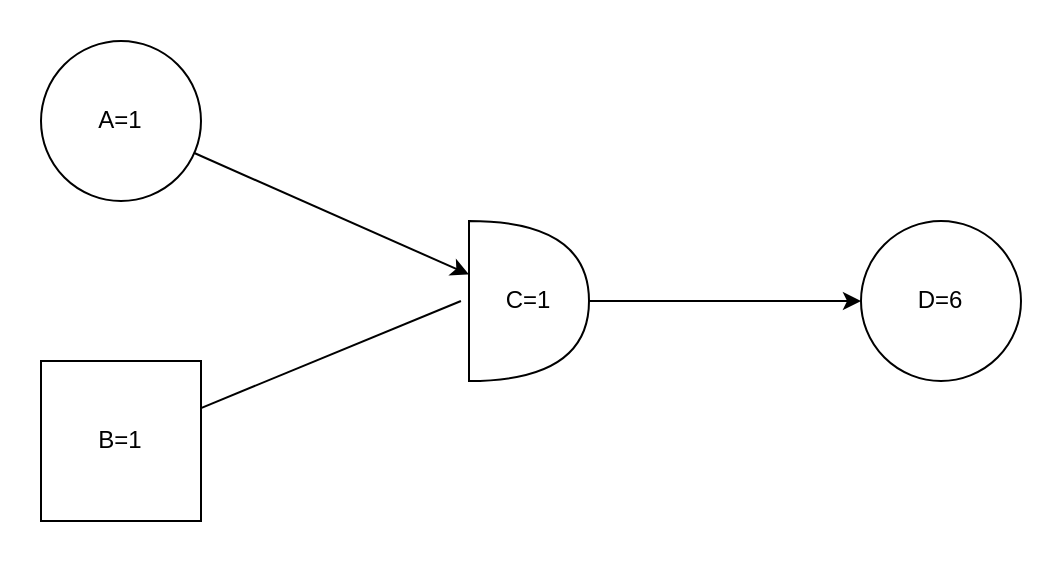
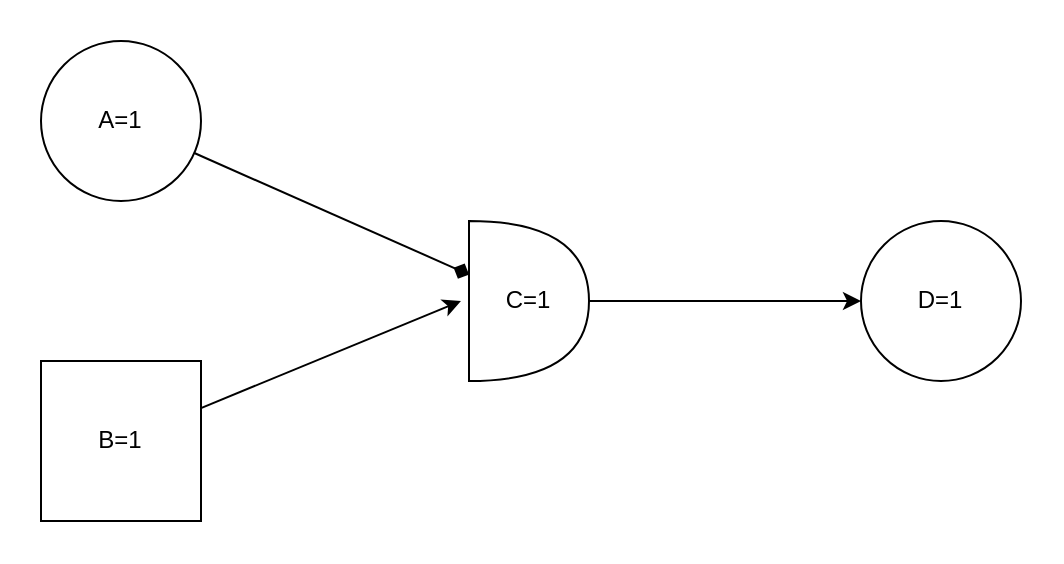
edge "A=1" -> "C=1": arrowhead classic -> diamond
node "D=6": label "D=6" -> "D=1"
edge "C=1" -- "B=1": arrowhead none -> classic
